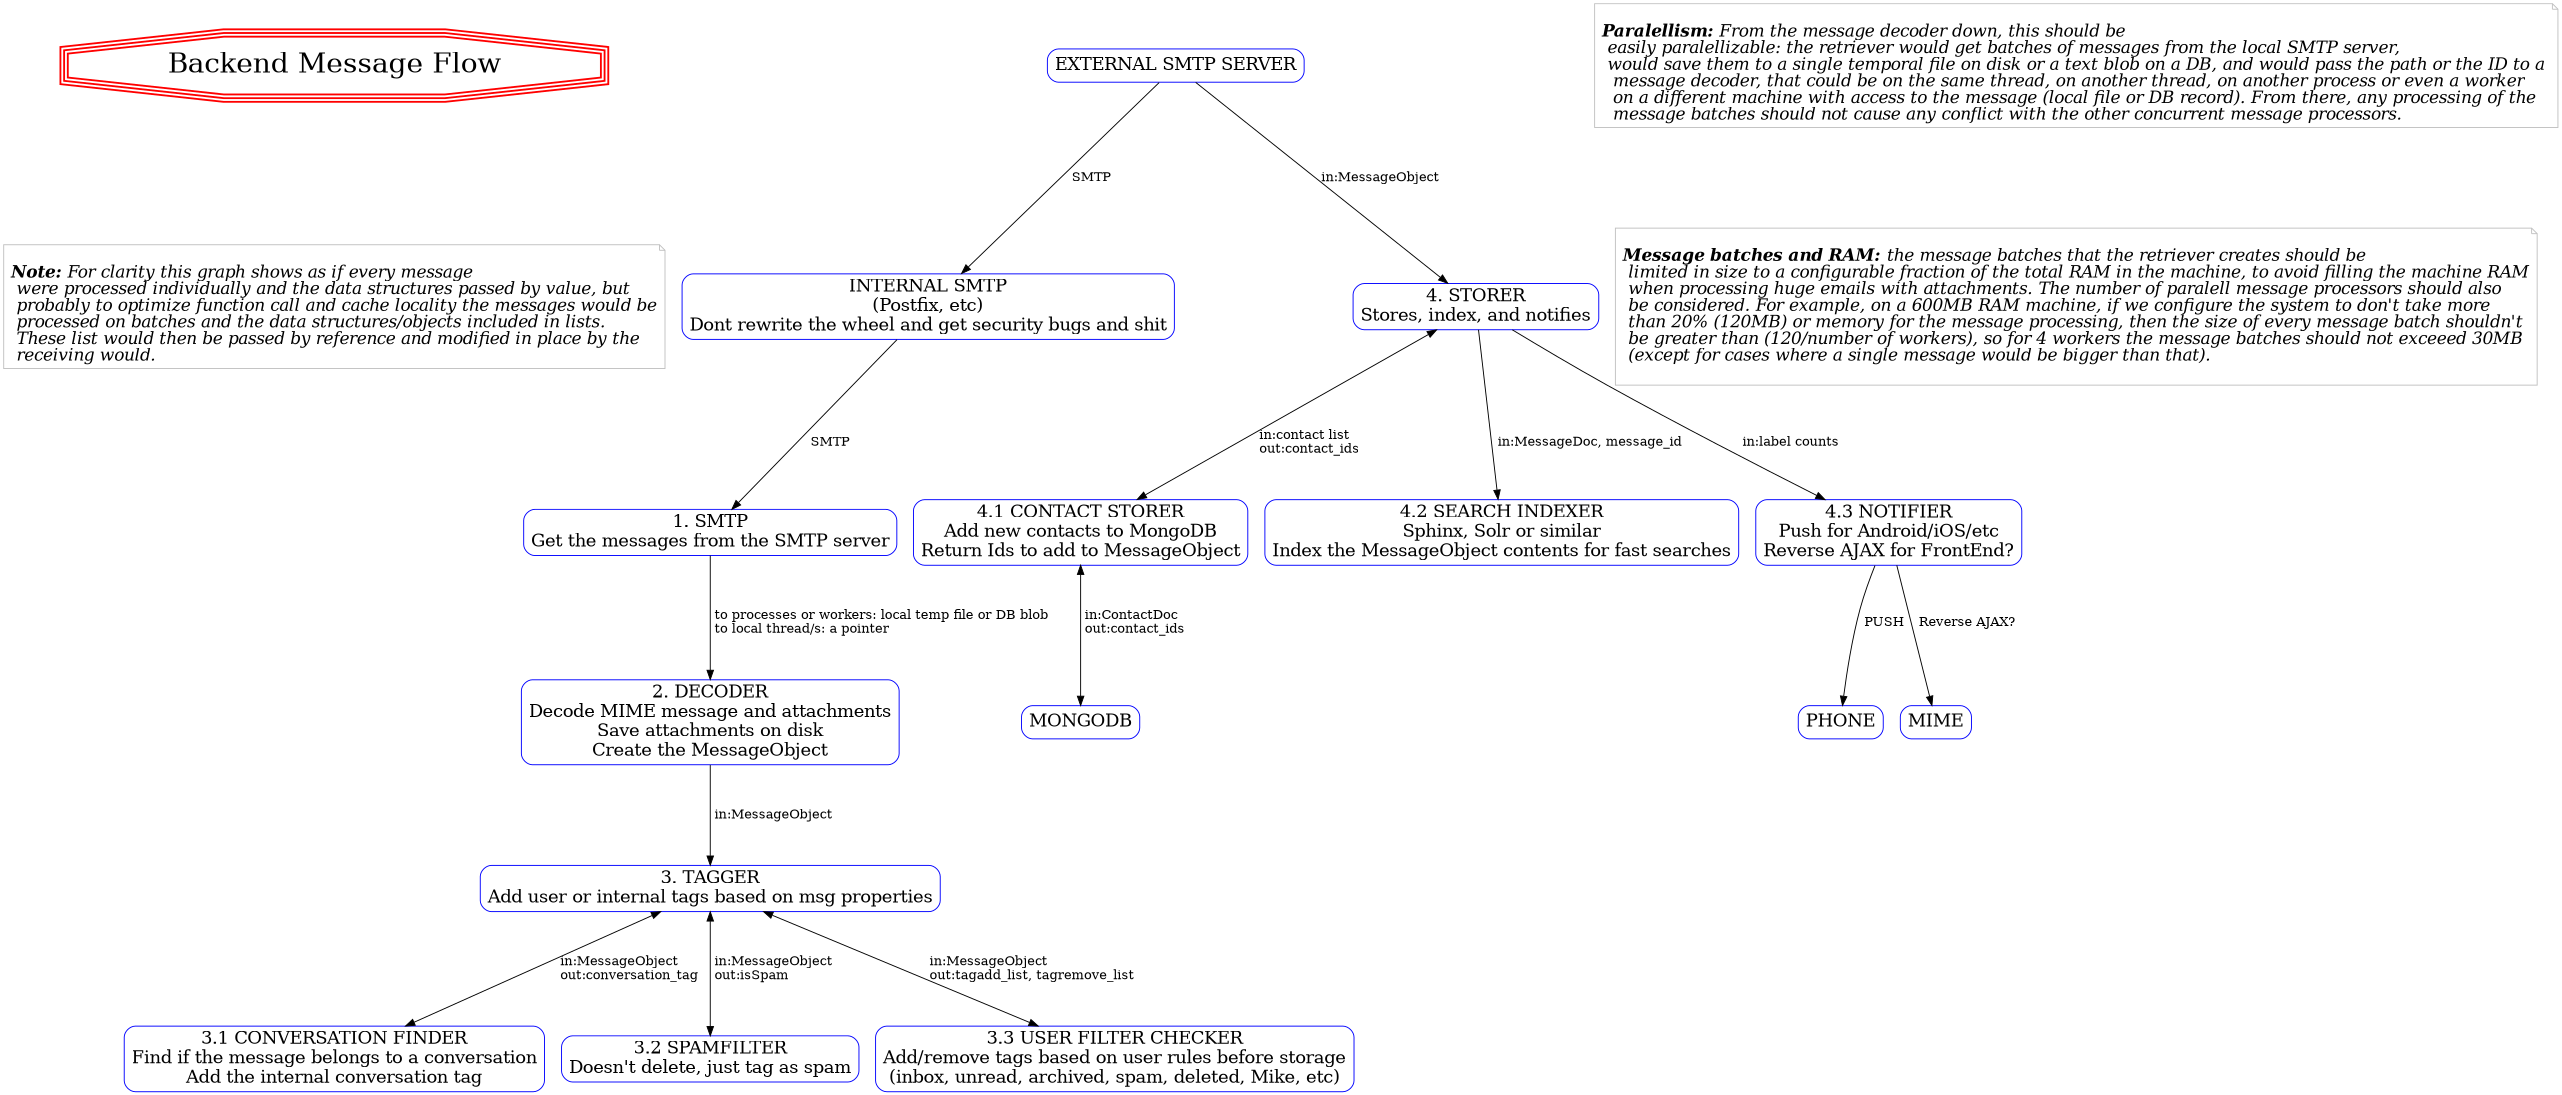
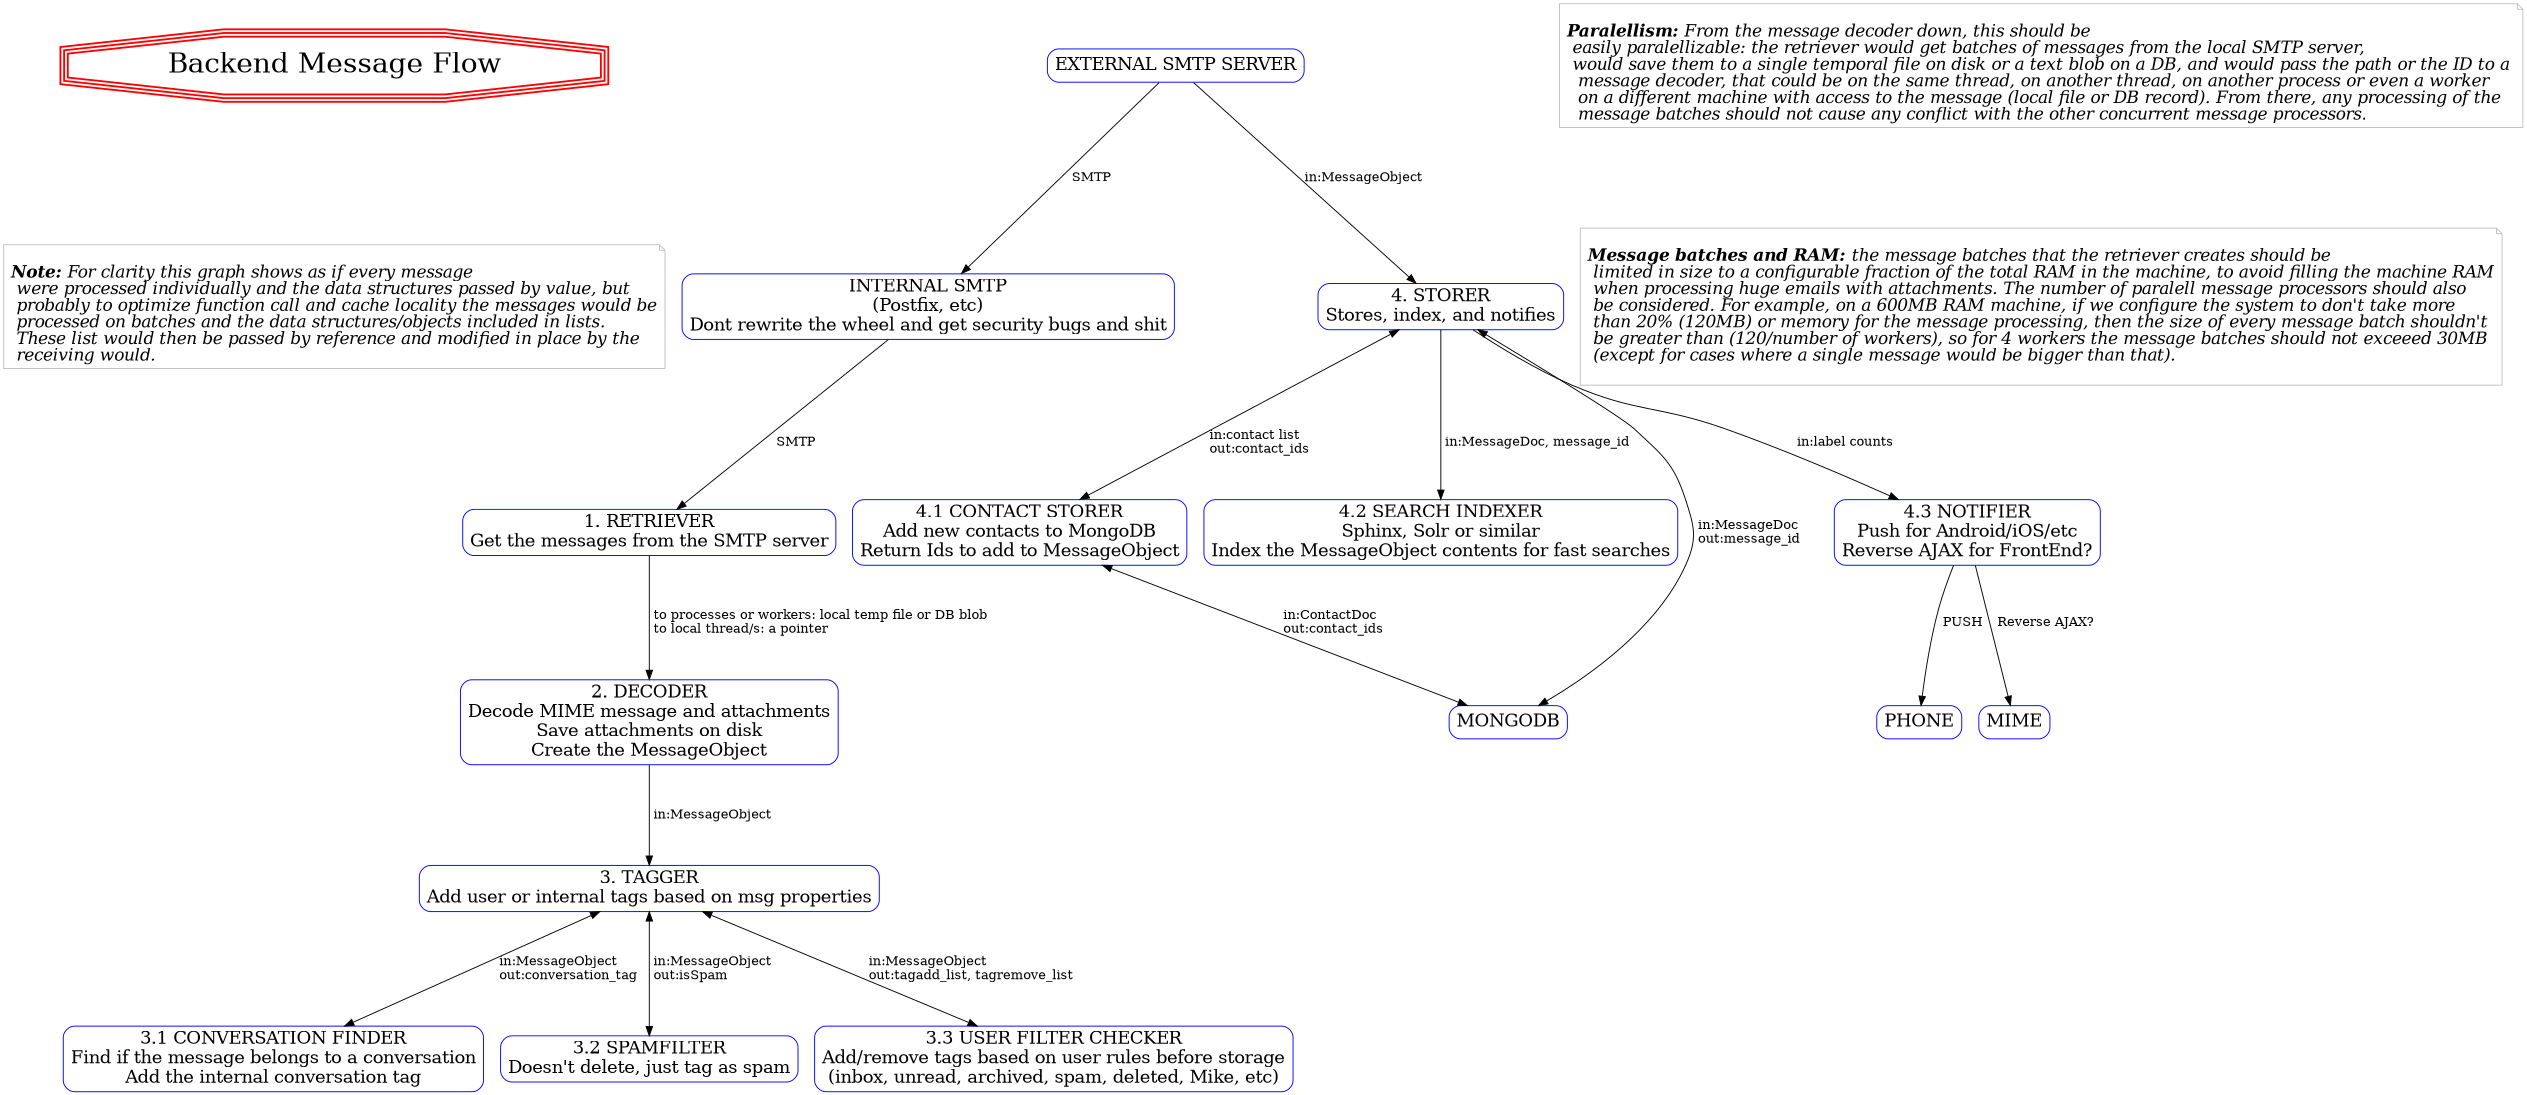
edge "4. STORER Stores, index, and notifies" -- "MONGODB": added, label "in:MessageDoc out:message_id"
node "1. SMTP Get the messages from the SMTP server": label "1. SMTP Get the messages from the SMTP server" -> "1. RETRIEVER Get the messages from the SMTP server"
